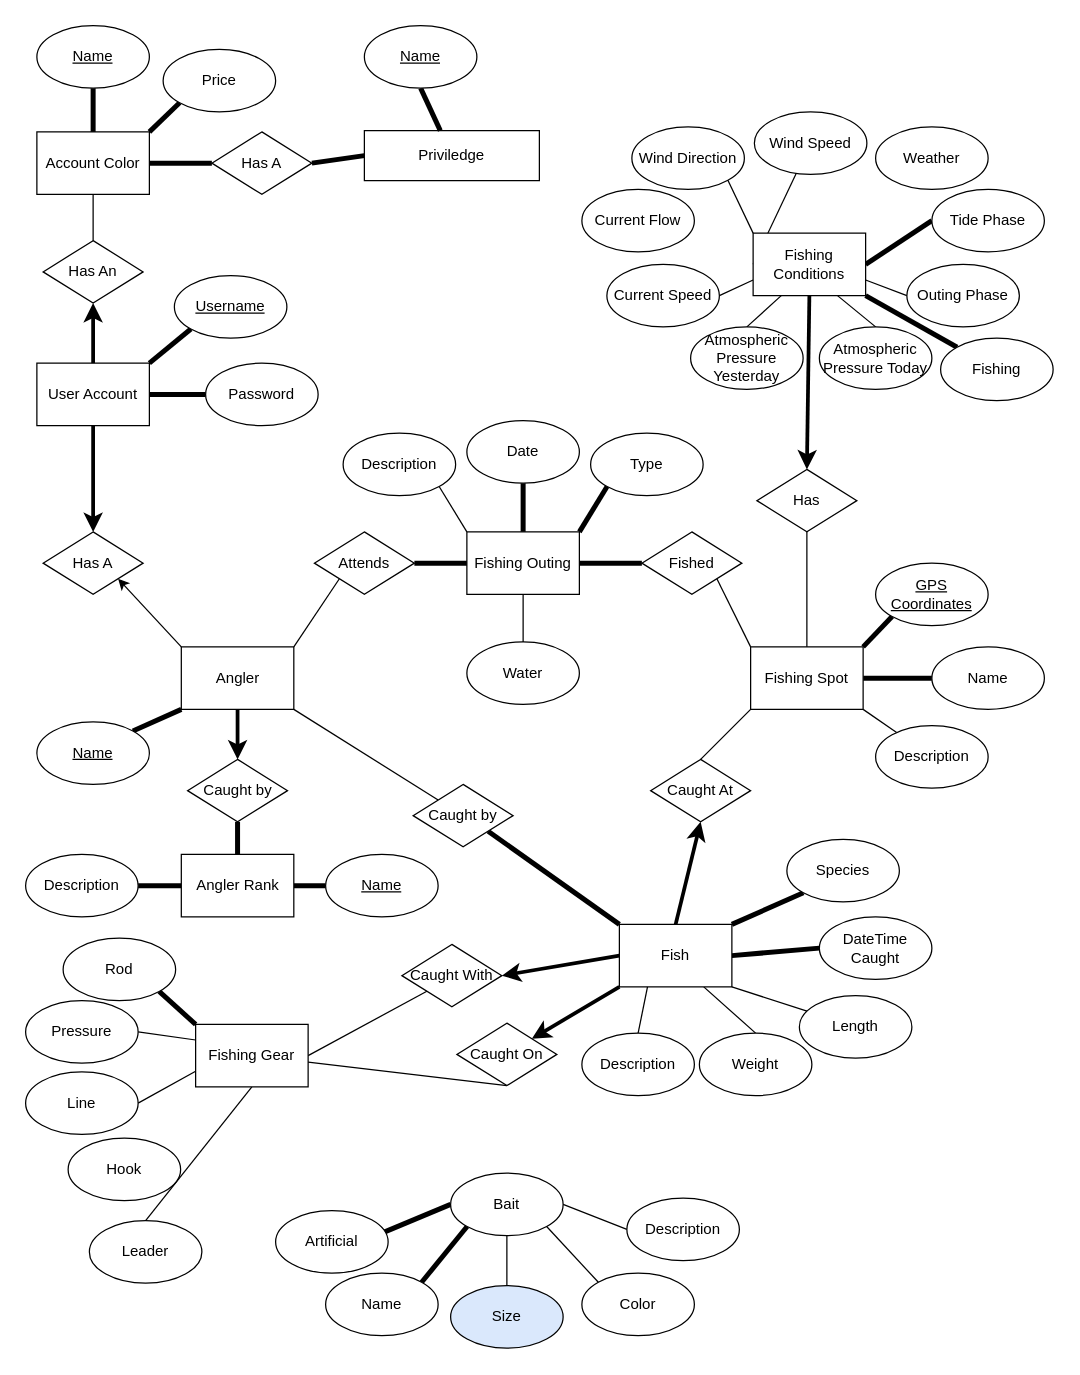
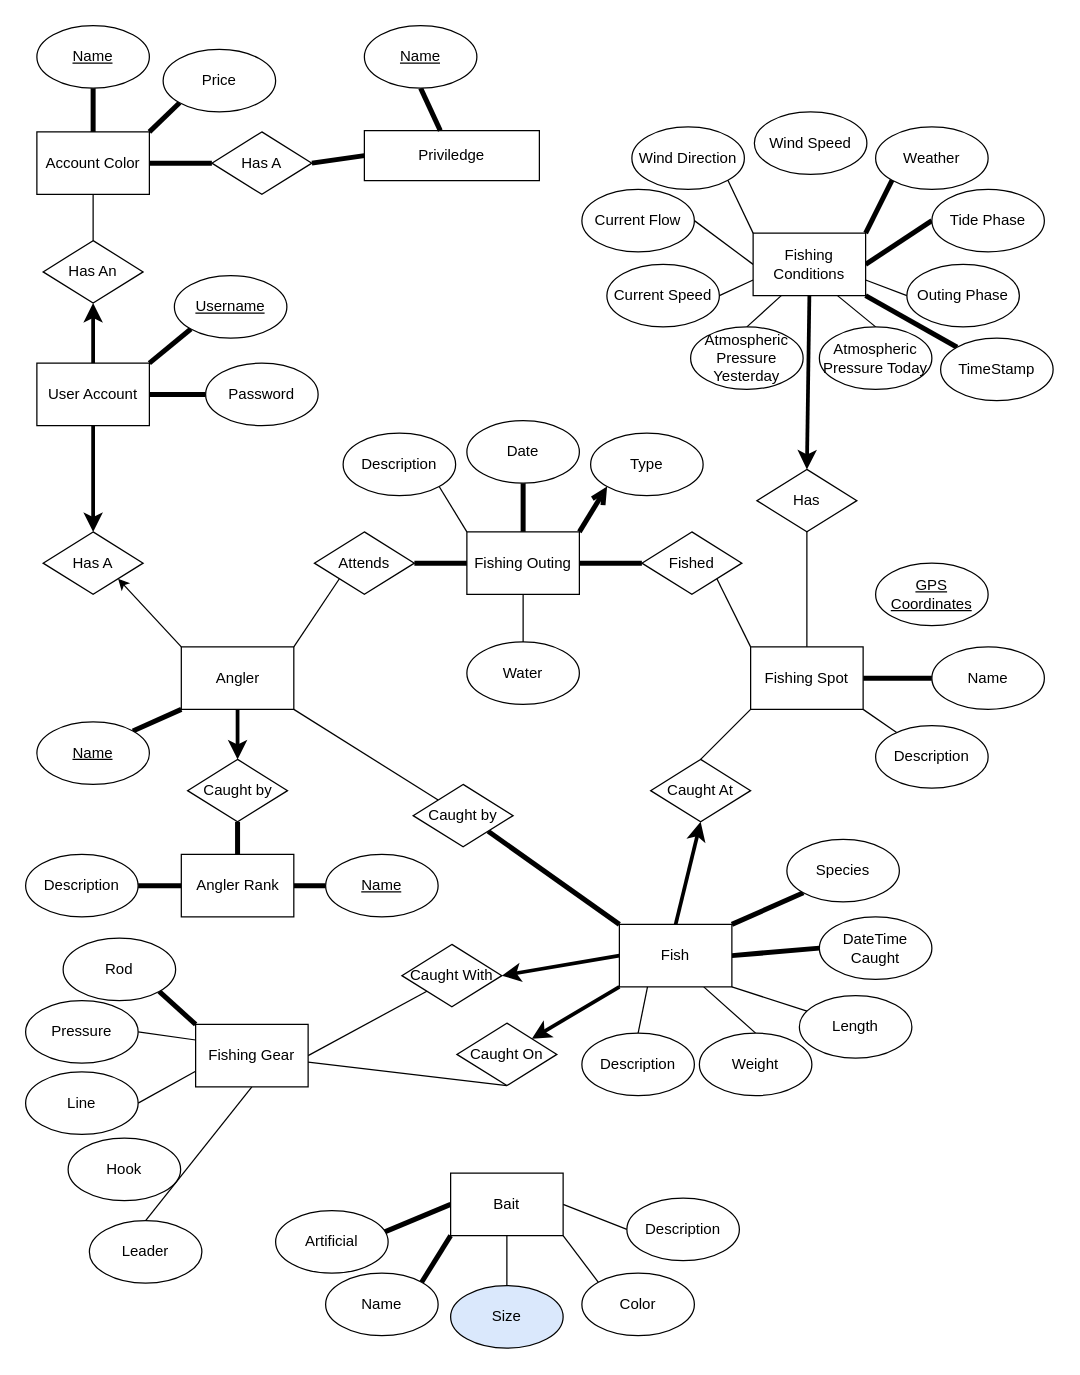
edge "Wind Speed" -- "Fishing Conditions": now "Current Flow" -- "Fishing Conditions"
edge "Weather" -- "Fishing Conditions": added
node "Fishing": label "Fishing" -> "TimeStamp"
edge "Type" -- "Fishing Outing": arrowhead none -> open
edge "GPS Coordinates" -- "Fishing Spot": removed
node "Bait": shape ellipse -> rectangle
